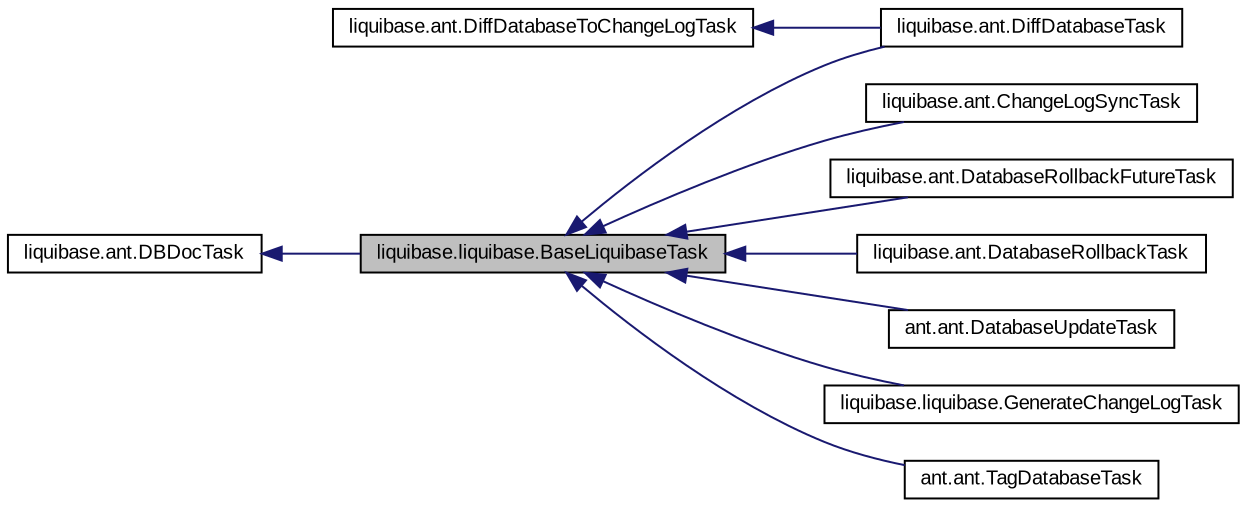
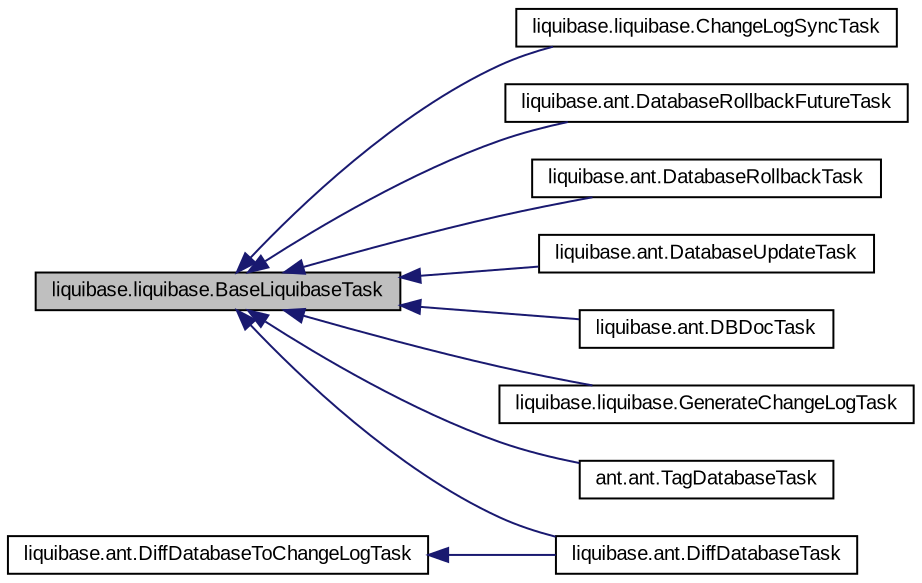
node "liquibase.ant.ChangeLogSyncTask": label "liquibase.ant.ChangeLogSyncTask" -> "liquibase.liquibase.ChangeLogSyncTask"
edge "liquibase.liquibase.BaseLiquibaseTask" -> "liquibase.ant.DBDocTask": reversed
node "ant.ant.DatabaseUpdateTask": label "ant.ant.DatabaseUpdateTask" -> "liquibase.ant.DatabaseUpdateTask"
